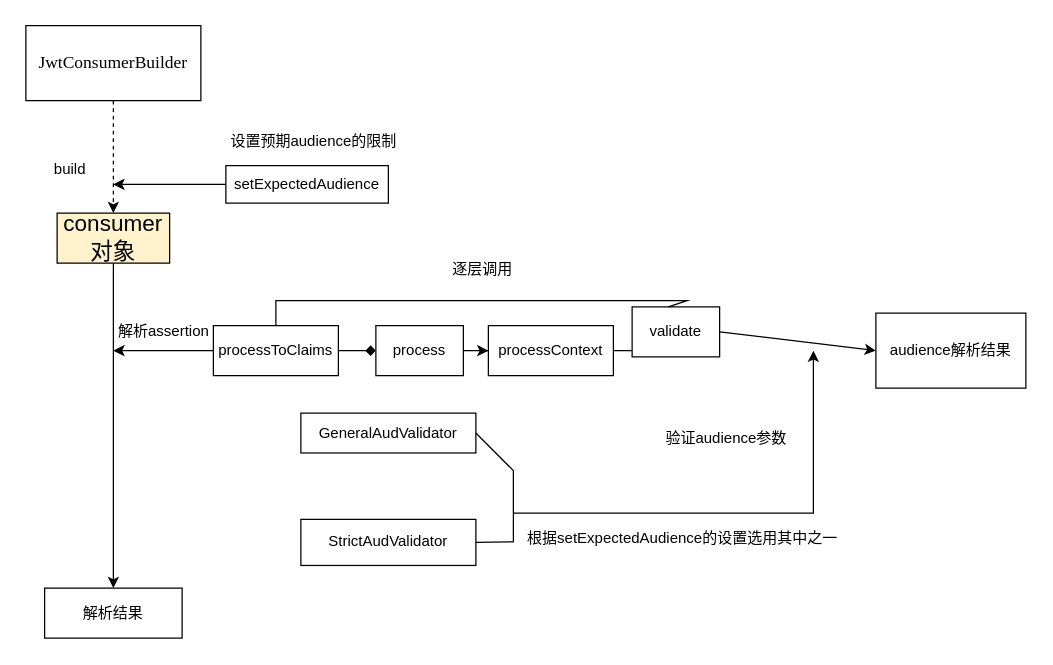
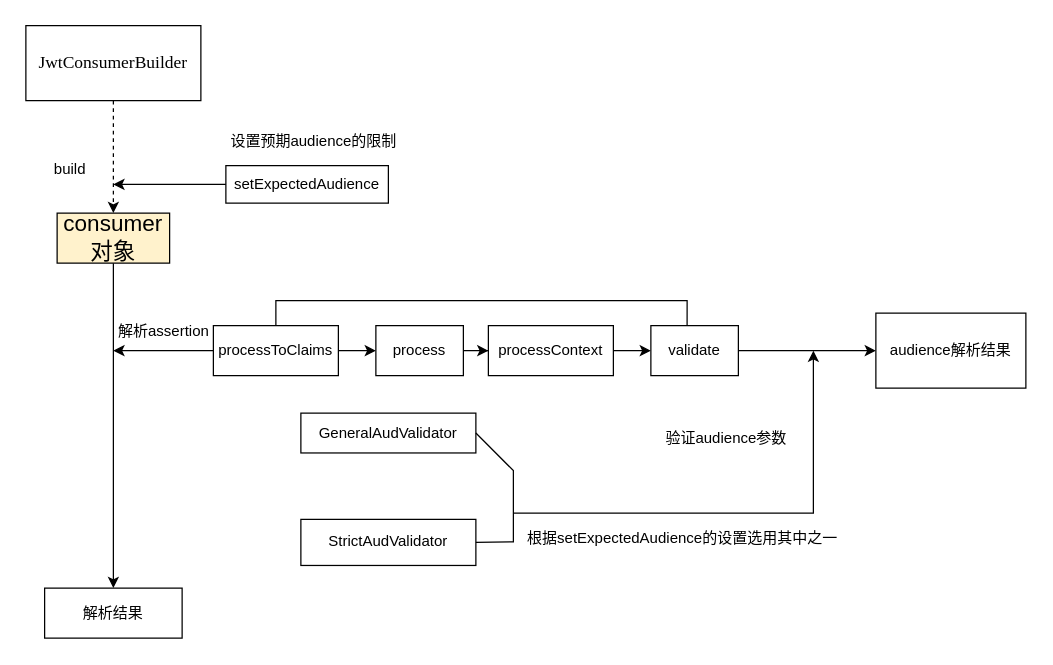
node "逐层调用": removed
node "validate": moved (676, 332) -> (694, 351)
edge "processToClaims" -> "process": arrowhead diamond -> classic
